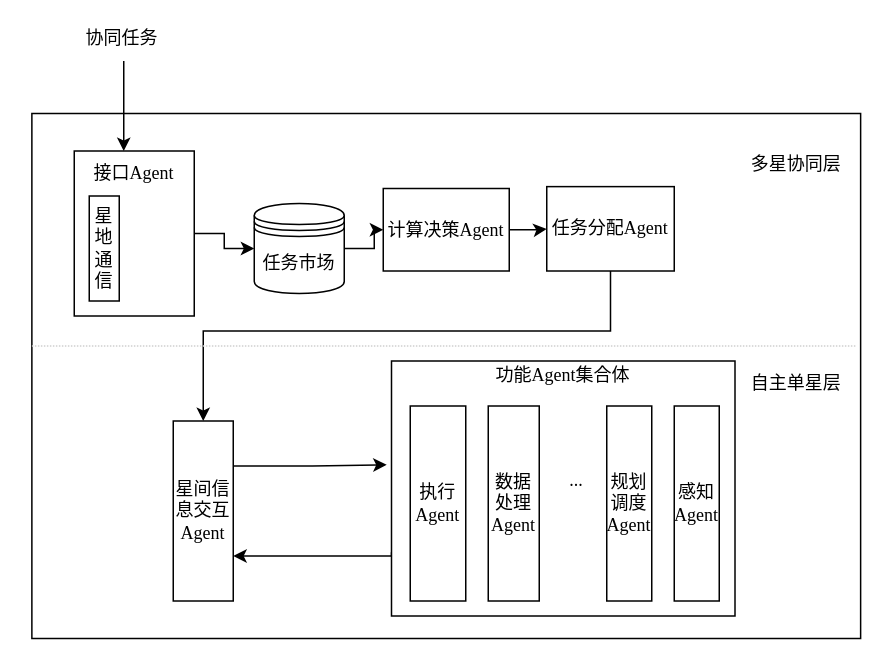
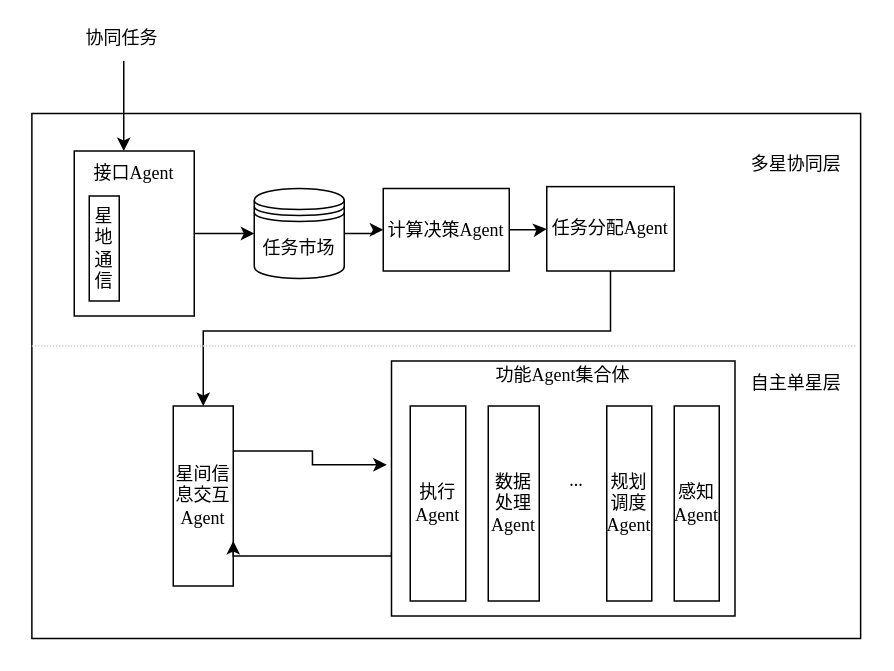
node "任务市场": moved (299, 248) -> (299, 233)
node "星间信息交互Agent": moved (203, 511) -> (203, 496)
